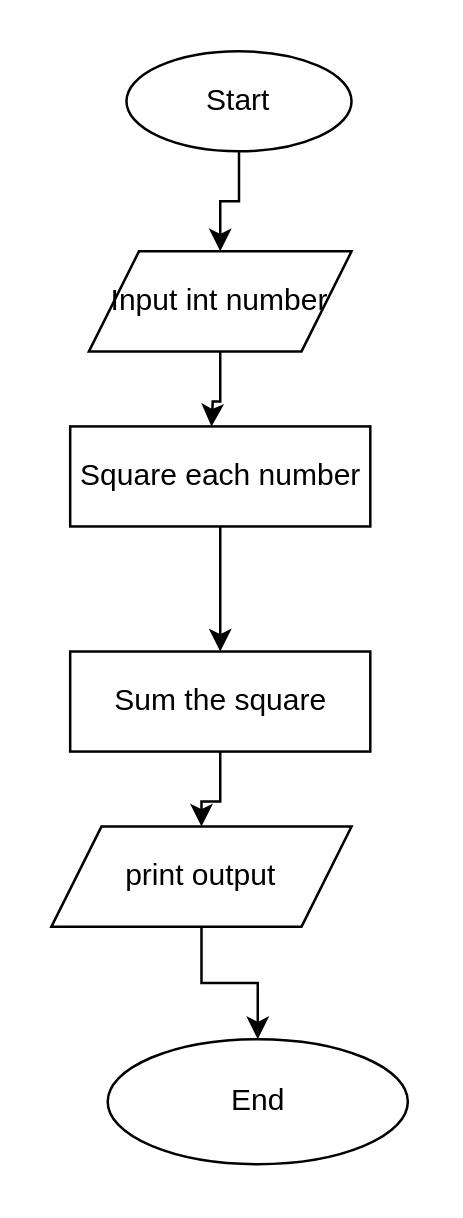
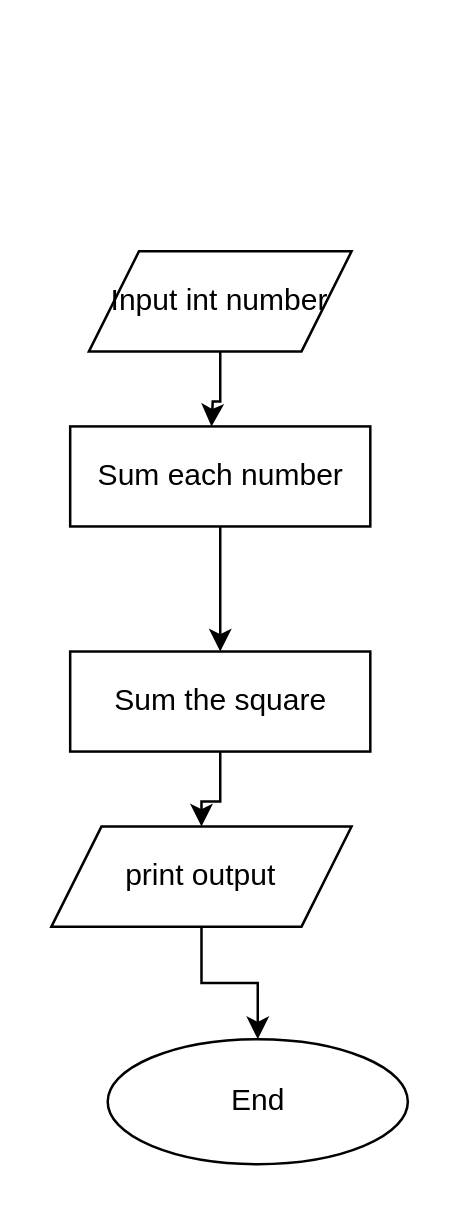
node "Start": removed
edge "Start" -> "Input int number": removed
node "Square each number": label "Square each number" -> "Sum each number"
